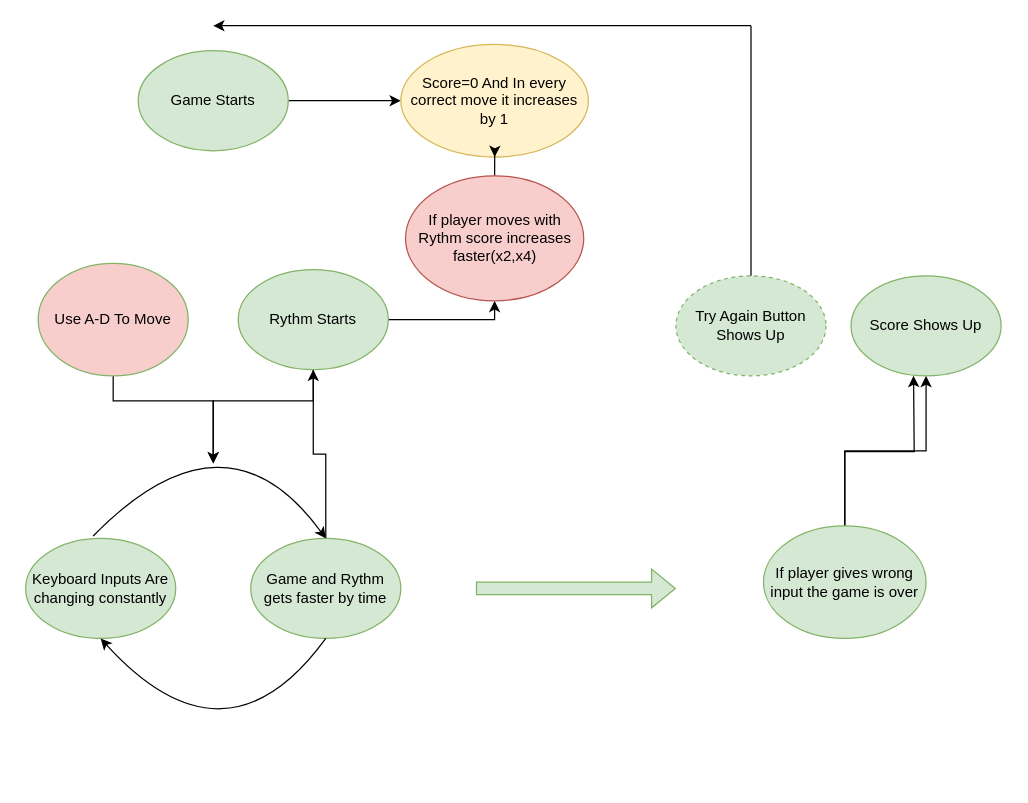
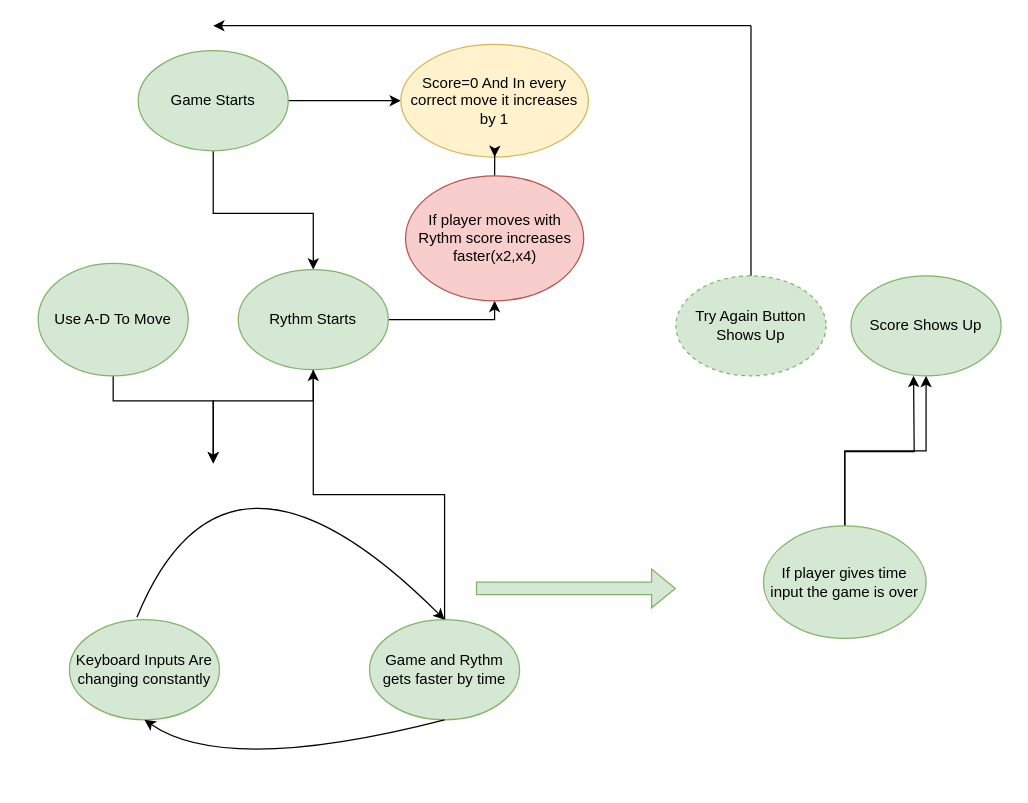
edge "Game Starts" -> "Rythm Starts": added
node "Use A-D To Move": fillcolor #f8cecc -> #d5e8d4
node "If player gives wrong input the game is over": label "If player gives wrong input the game is over" -> "If player gives time input the game is over"
node "Keyboard Inputs Are changing constantly": moved (101, 588) -> (144, 669)
node "Game and Rythm gets faster by time": moved (326, 588) -> (444, 669)
